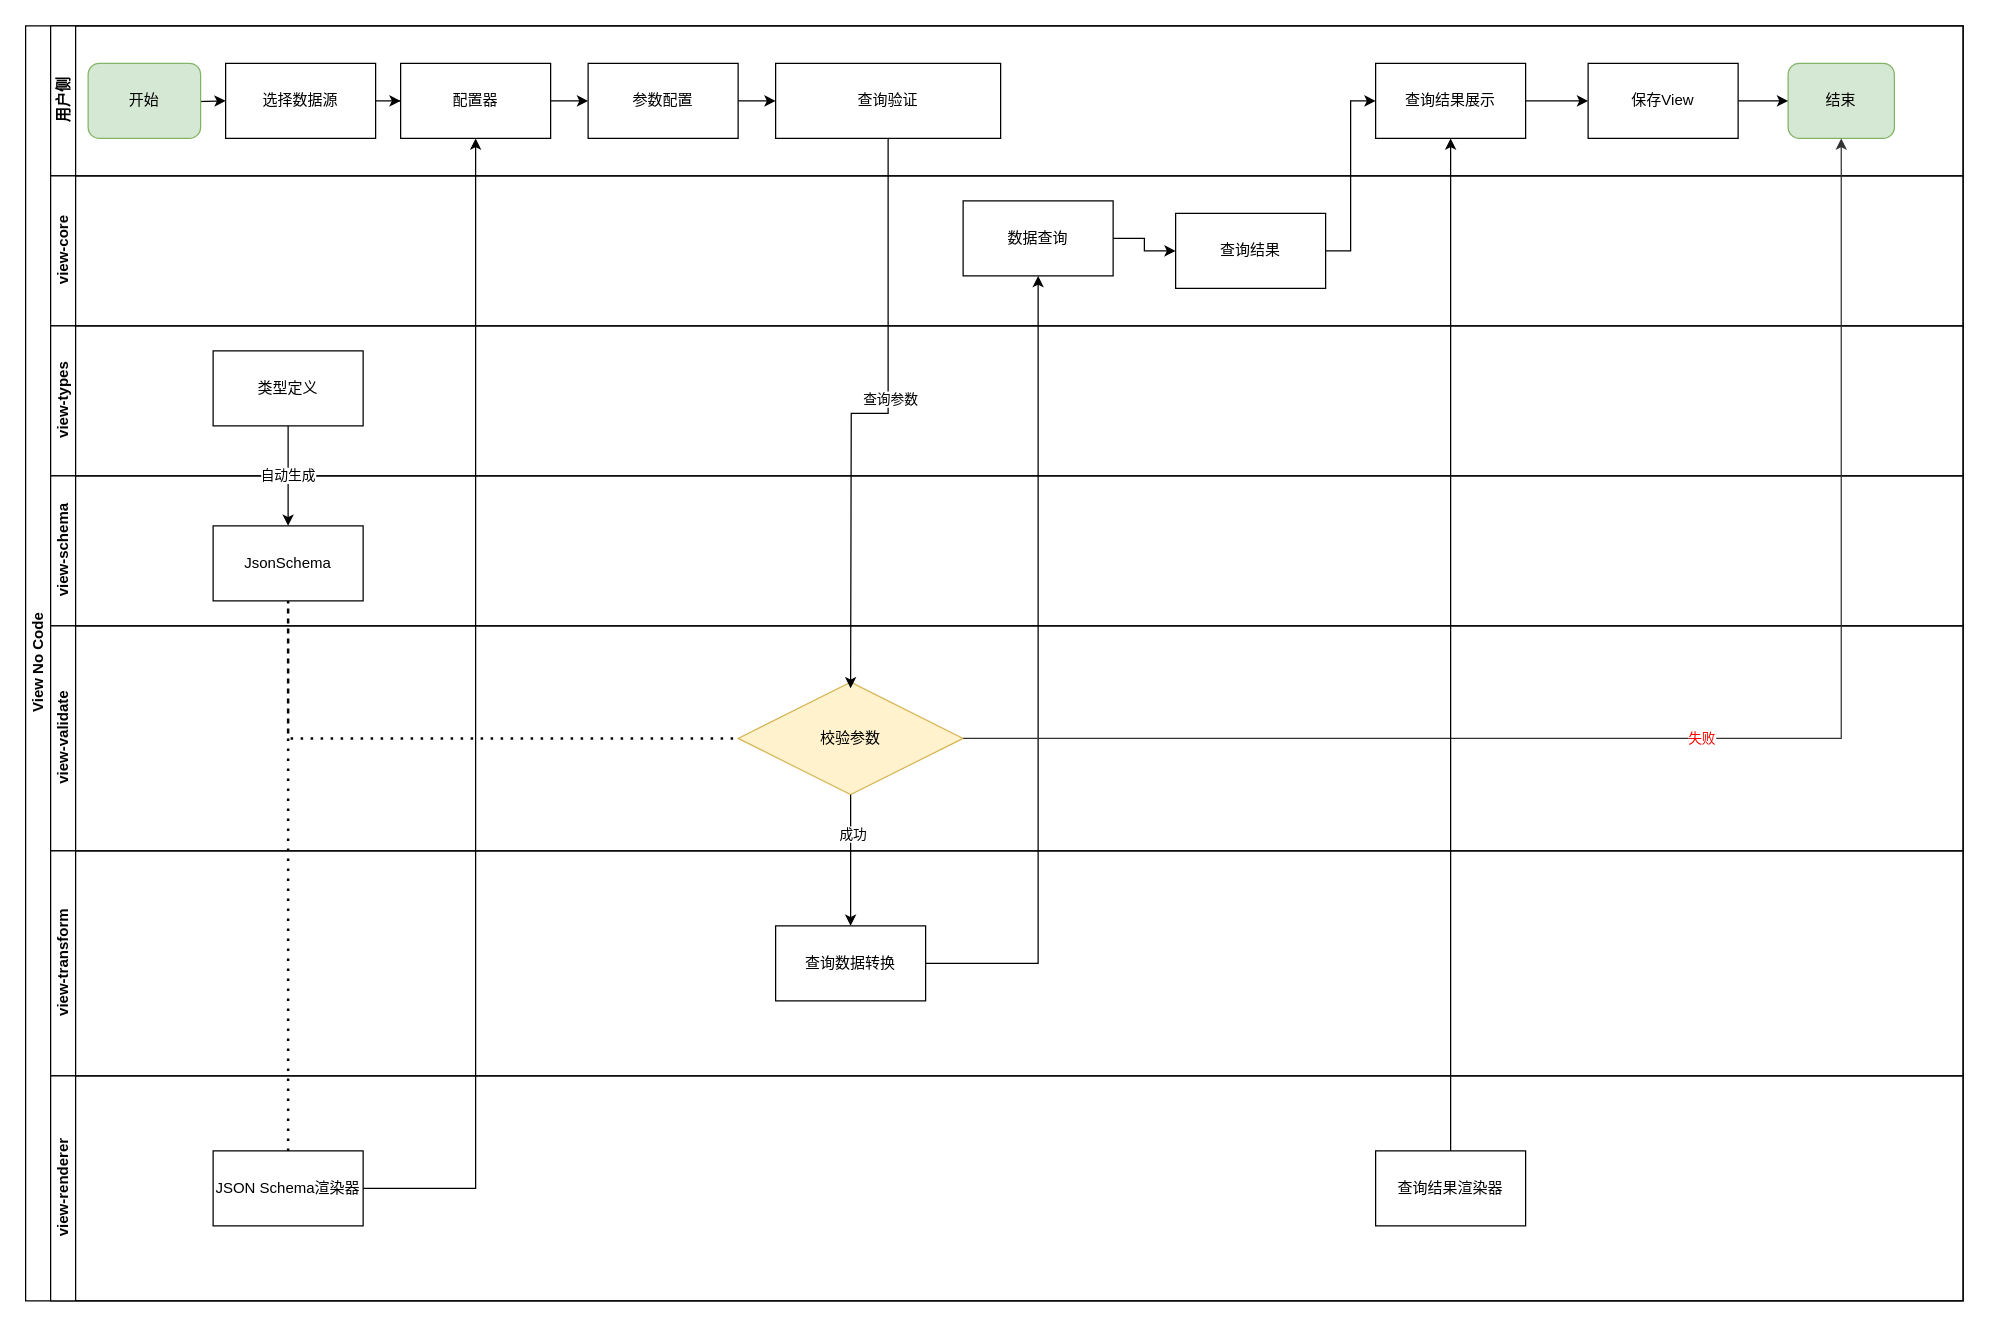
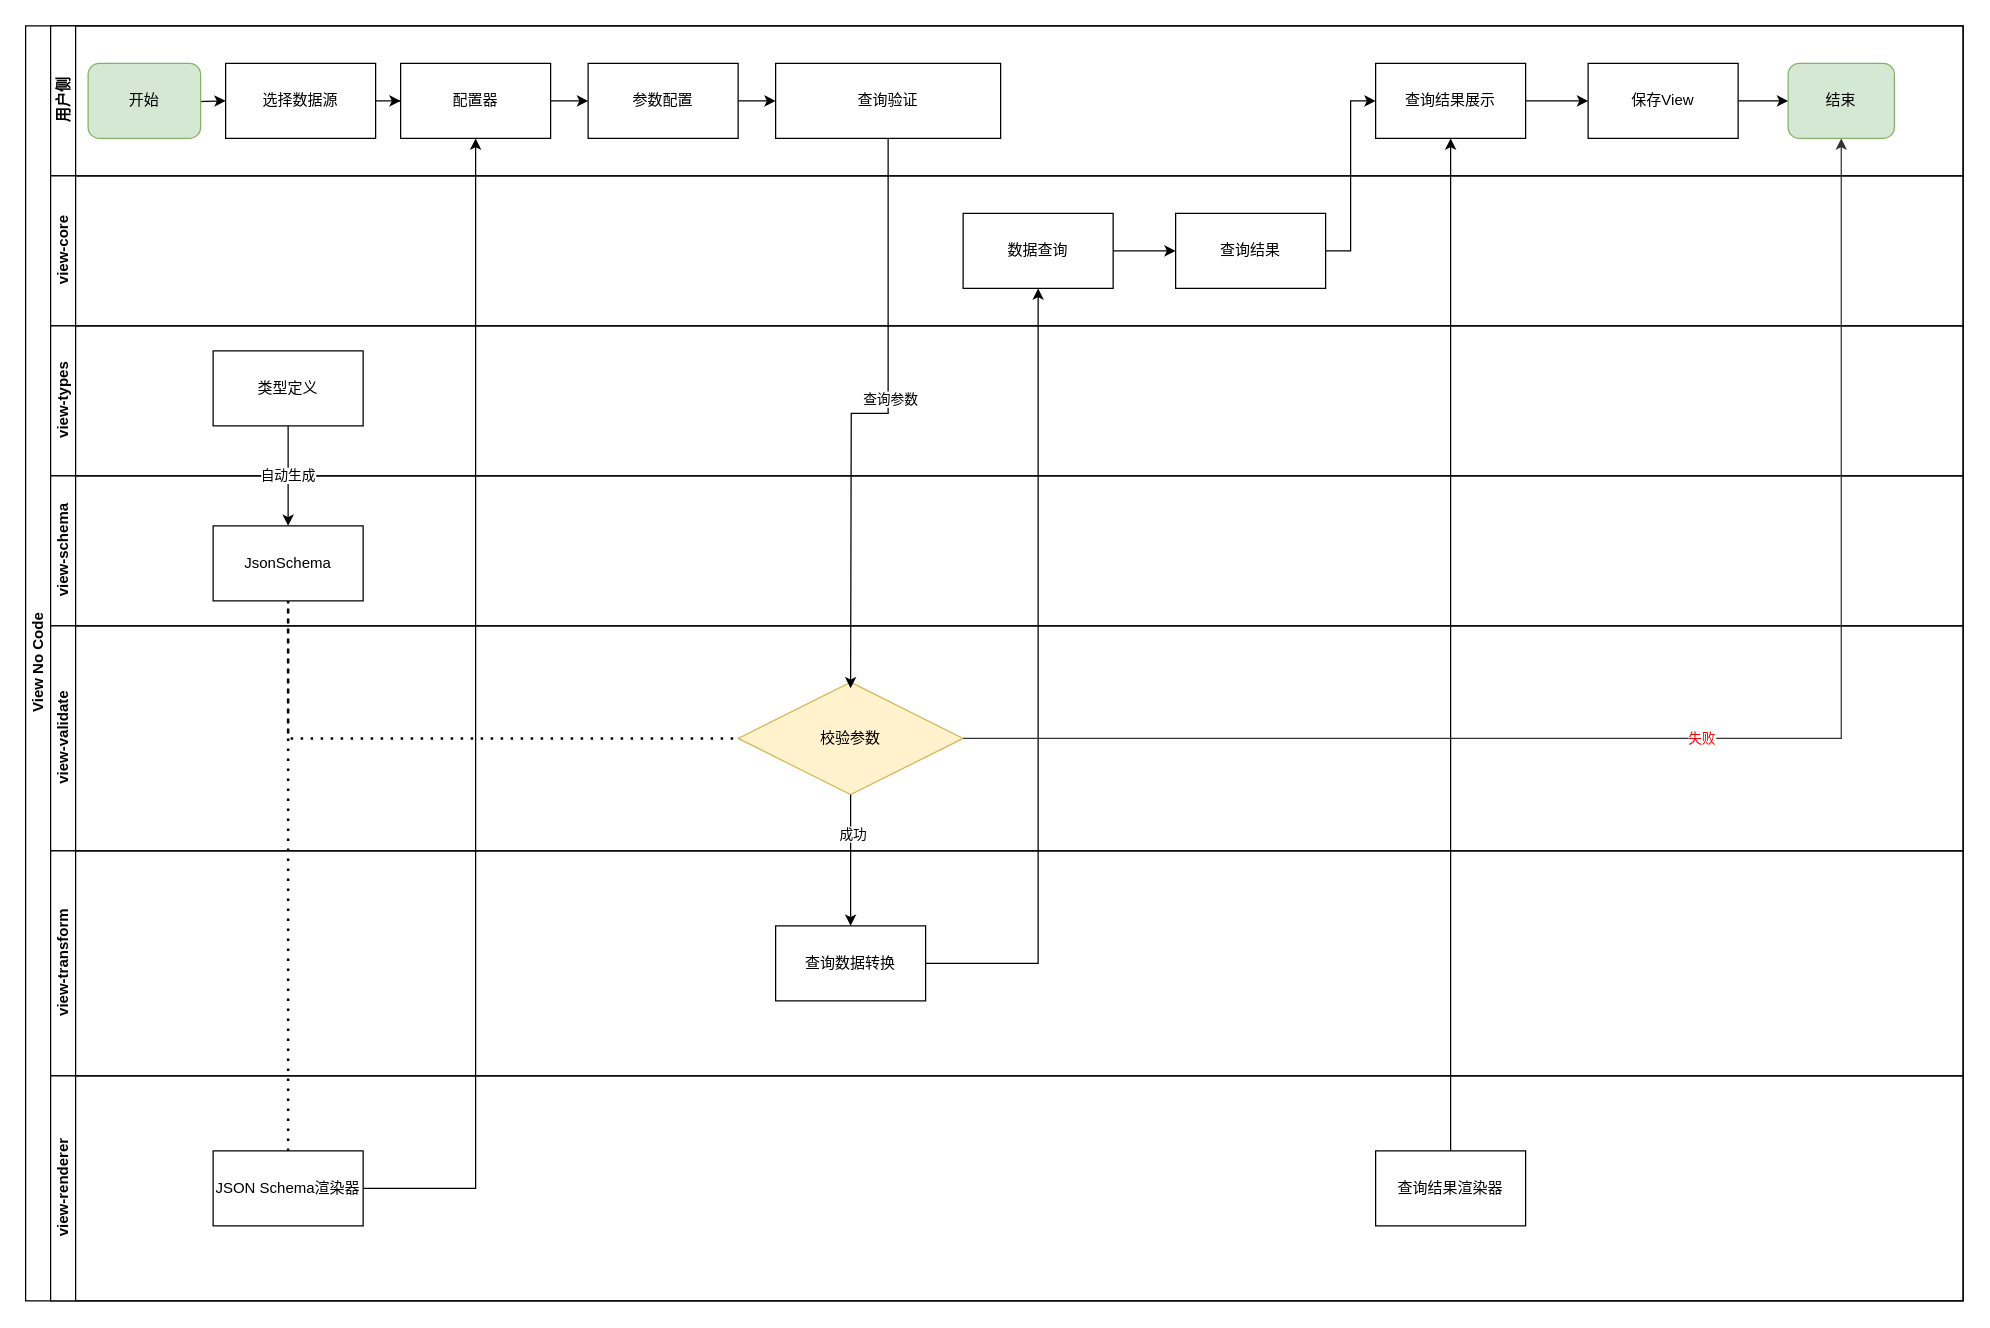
node "数据查询": moved (1038, 238) -> (1038, 251)
